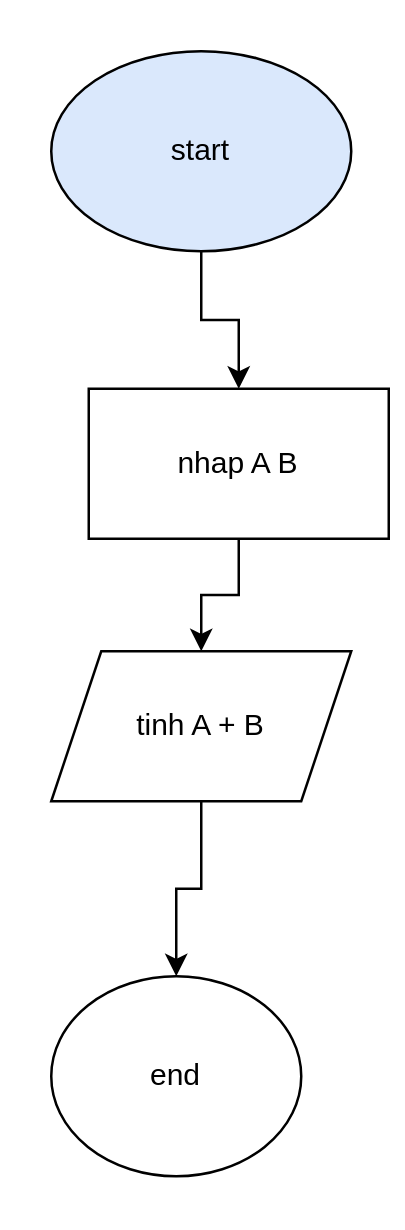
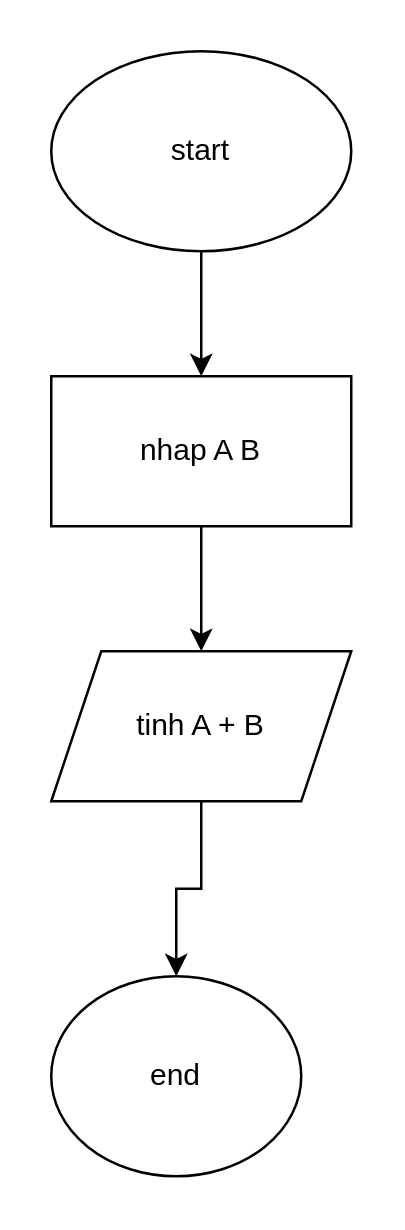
node "start": fillcolor #dae8fc -> #ffffff
node "nhap A B": moved (239, 464) -> (201, 451)
